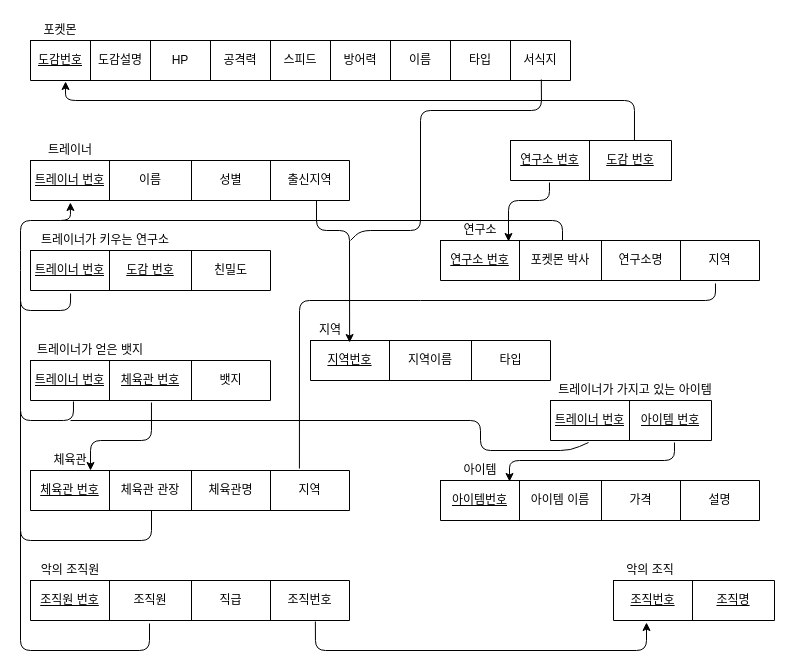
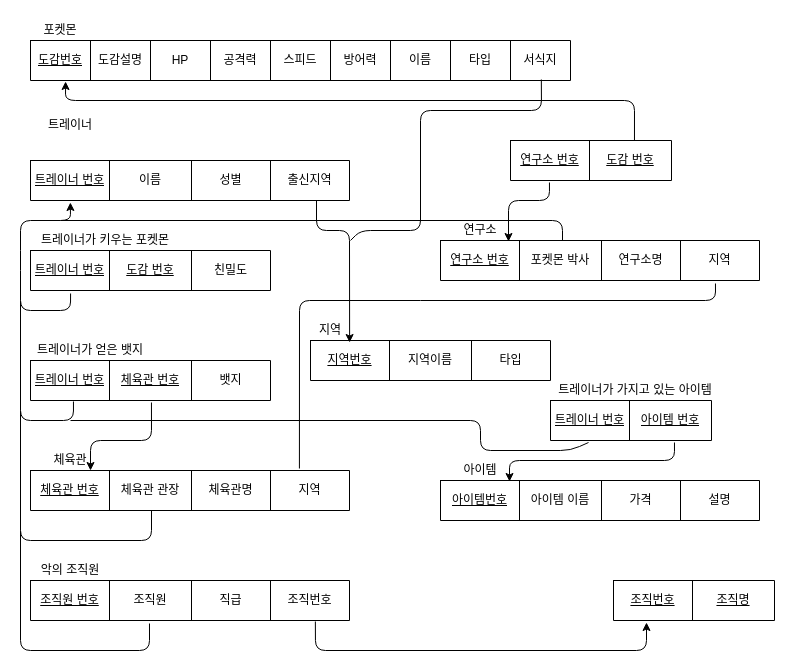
node "트레이너": moved (71, 151) -> (71, 126)
node "트레이너가 키우는 연구소": label "트레이너가 키우는 연구소" -> "트레이너가 키우는 포켓몬"
node "악의 조직": removed
